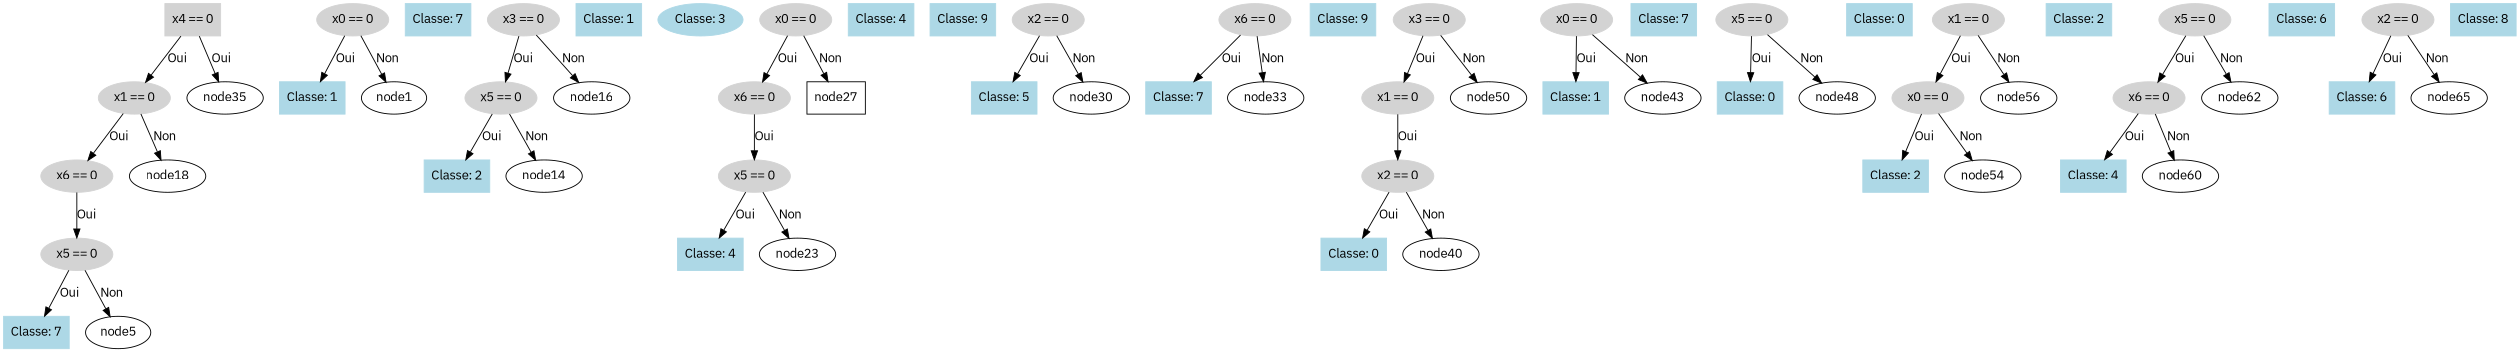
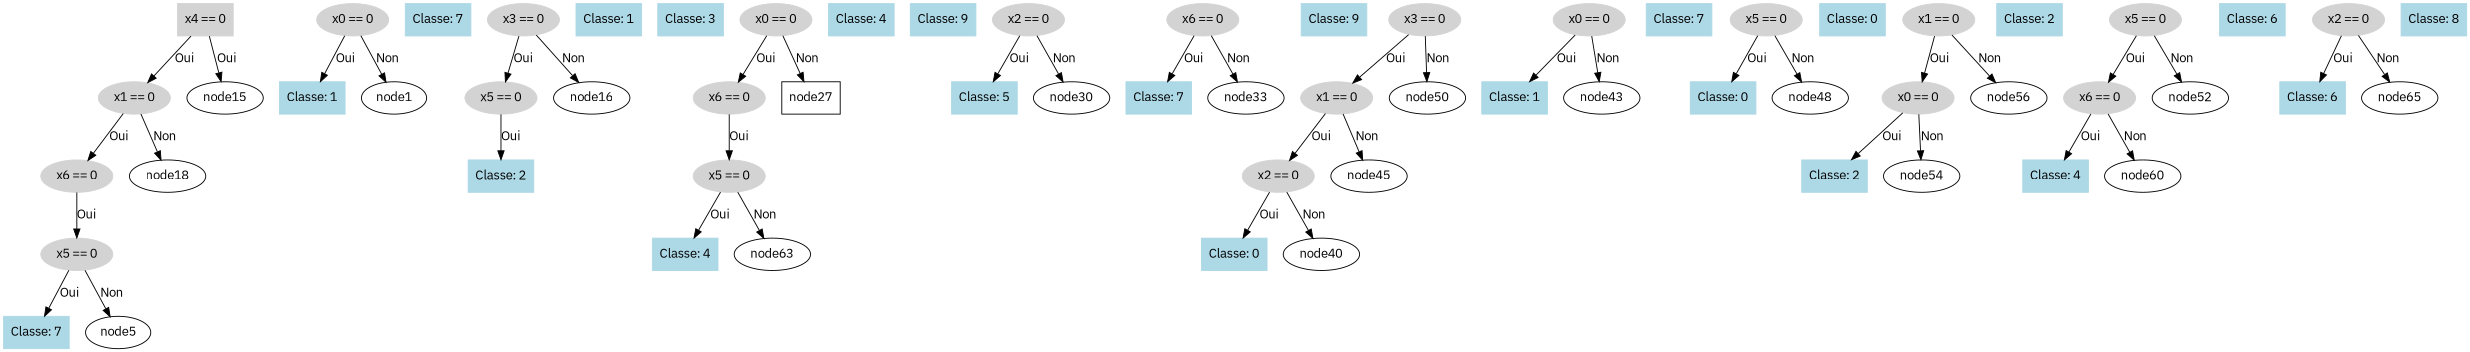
node "Classe: 3": shape ellipse -> box
node "node35": label "node35" -> "node15"
node "node62": label "node62" -> "node52"
node "node14": removed
node "node45": added
node "node23": label "node23" -> "node63"
